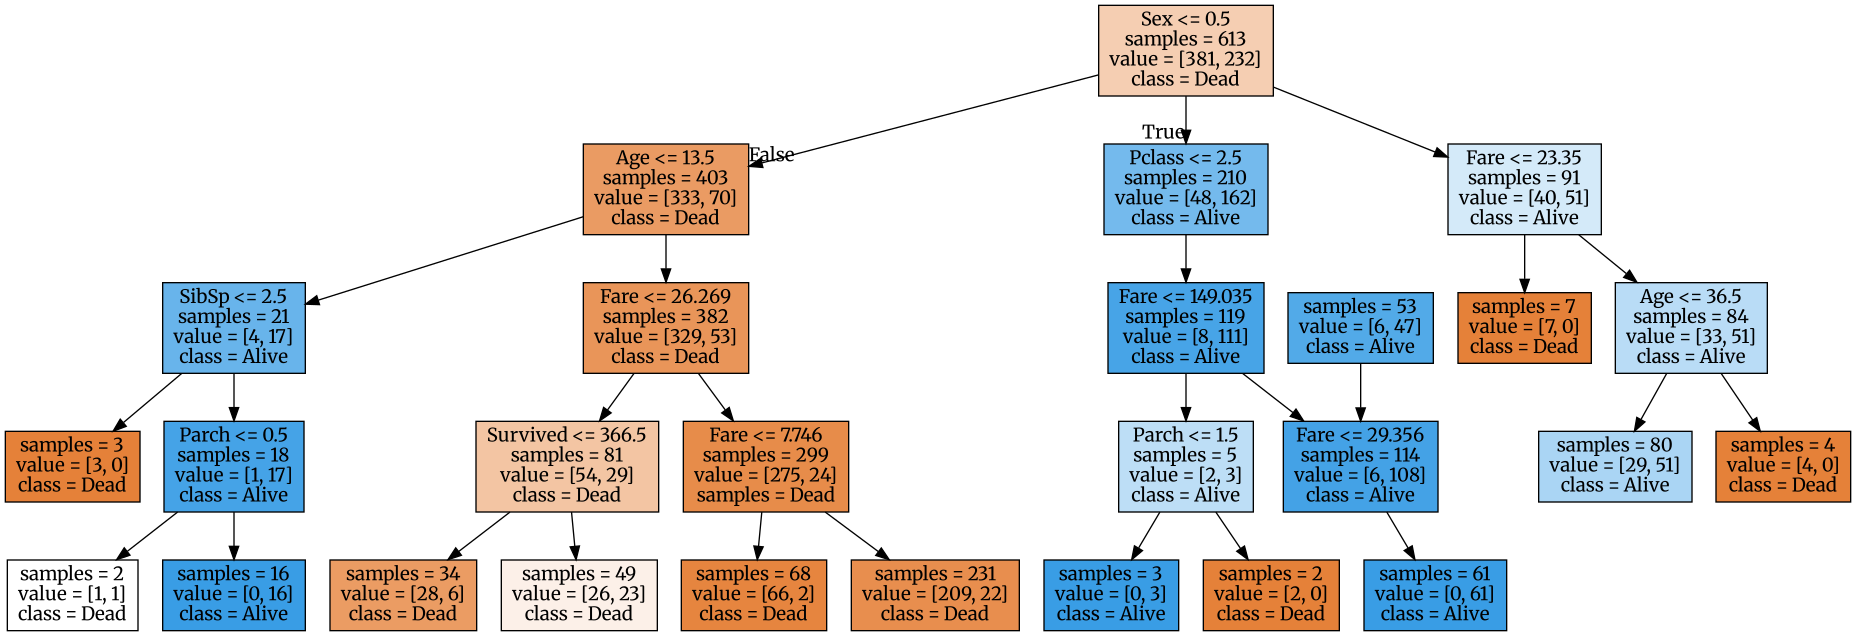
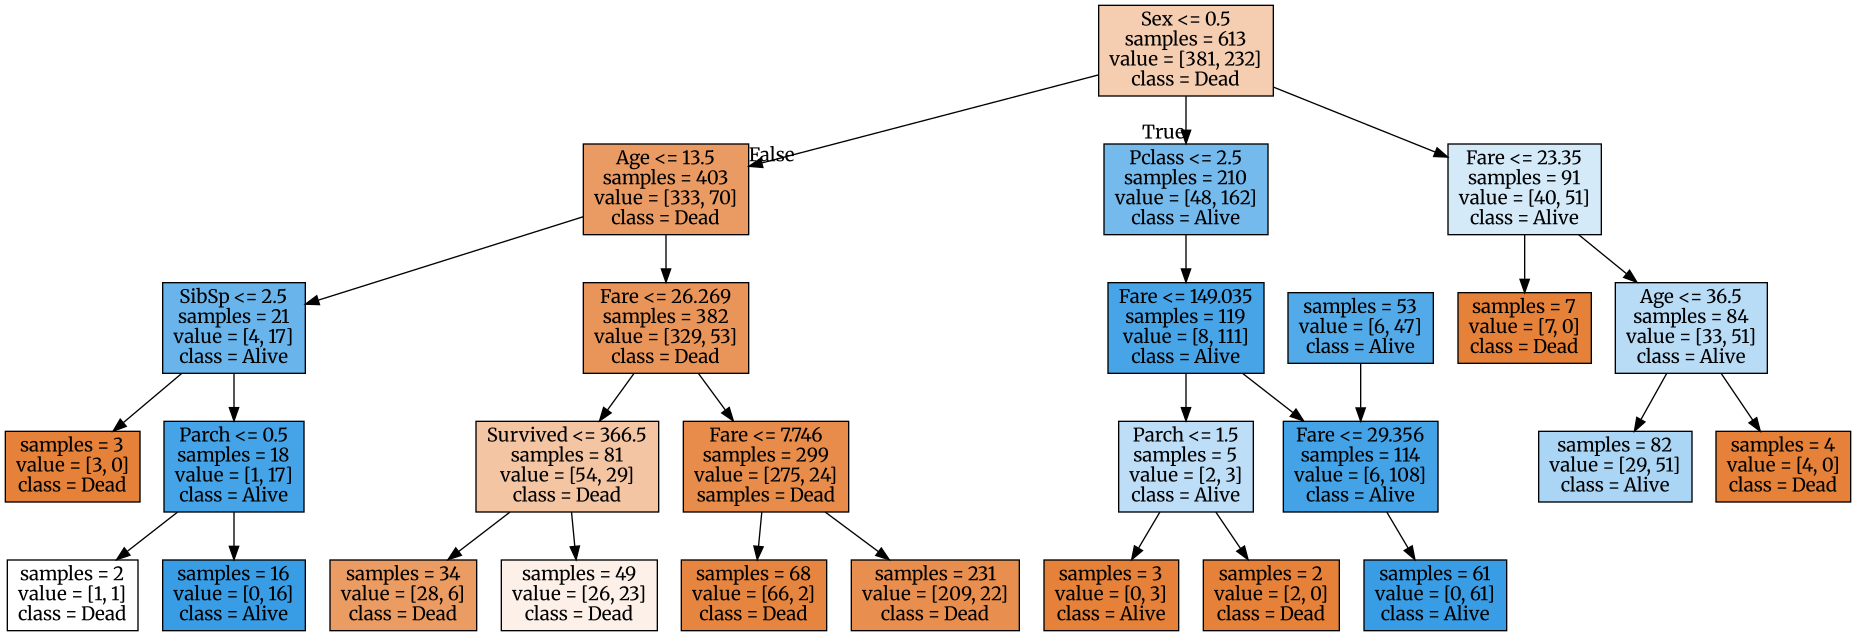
node "samples = 80 value = [29, 51] class = Alive": label "samples = 80 value = [29, 51] class = Alive" -> "samples = 82 value = [29, 51] class = Alive"
node "samples = 3 value = [0, 3] class = Alive": fillcolor #399de5 -> #e58139
